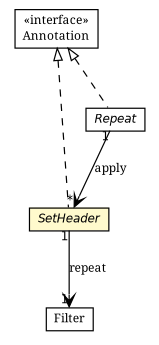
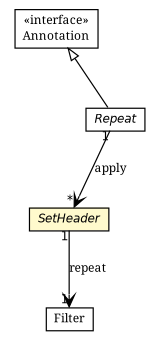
edge "Repeat" -> "Annotation": style dashed -> solid
edge "SetHeader" -> "Annotation": removed
